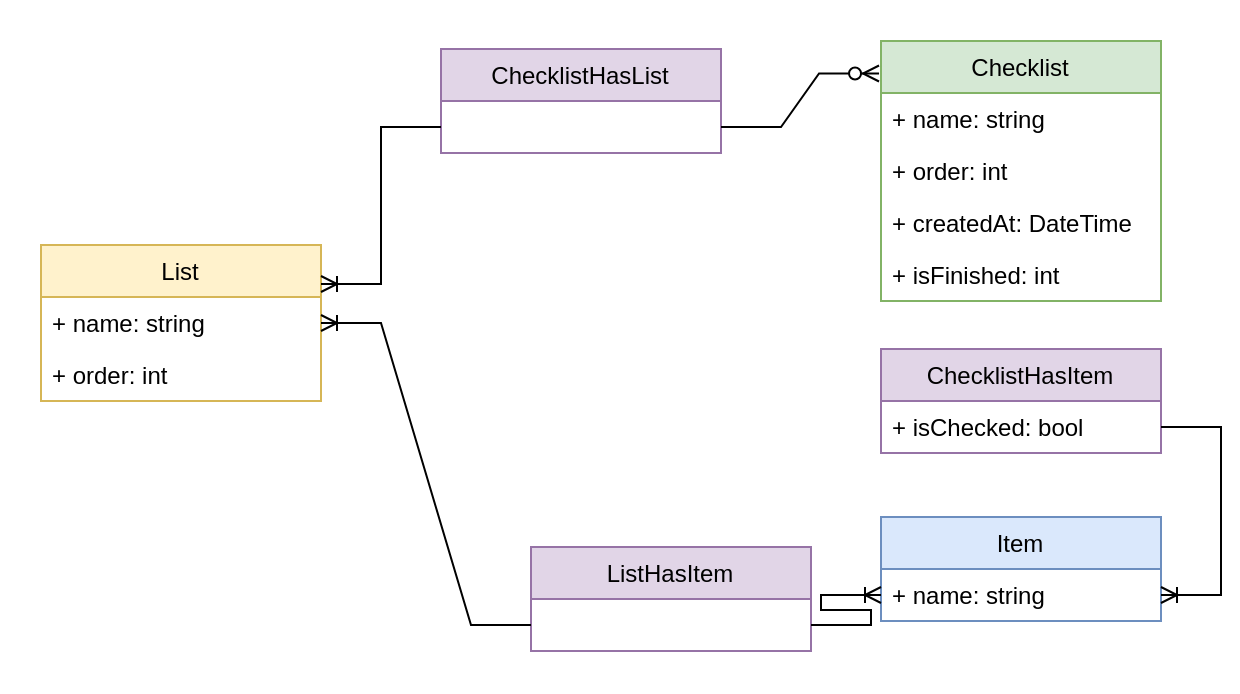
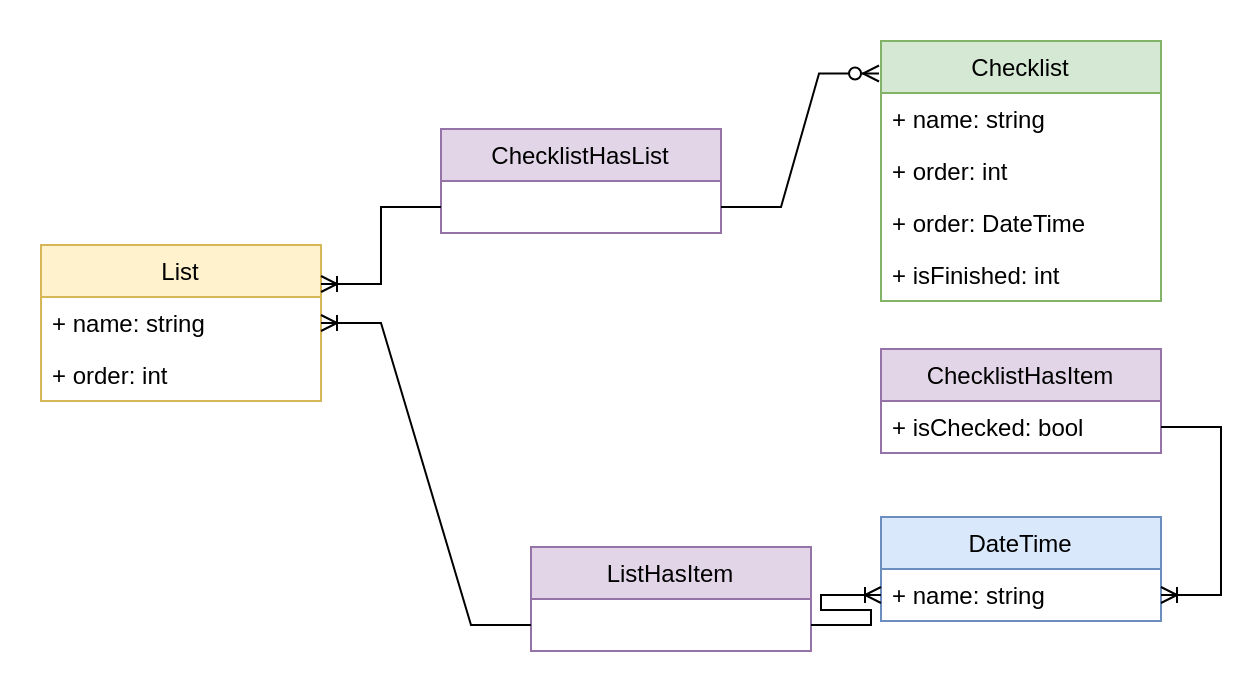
node "ChecklistHasList": moved (581, 101) -> (581, 181)
node "+ createdAt: DateTime": label "+ createdAt: DateTime" -> "+ order: DateTime"
node "Item": label "Item" -> "DateTime"
